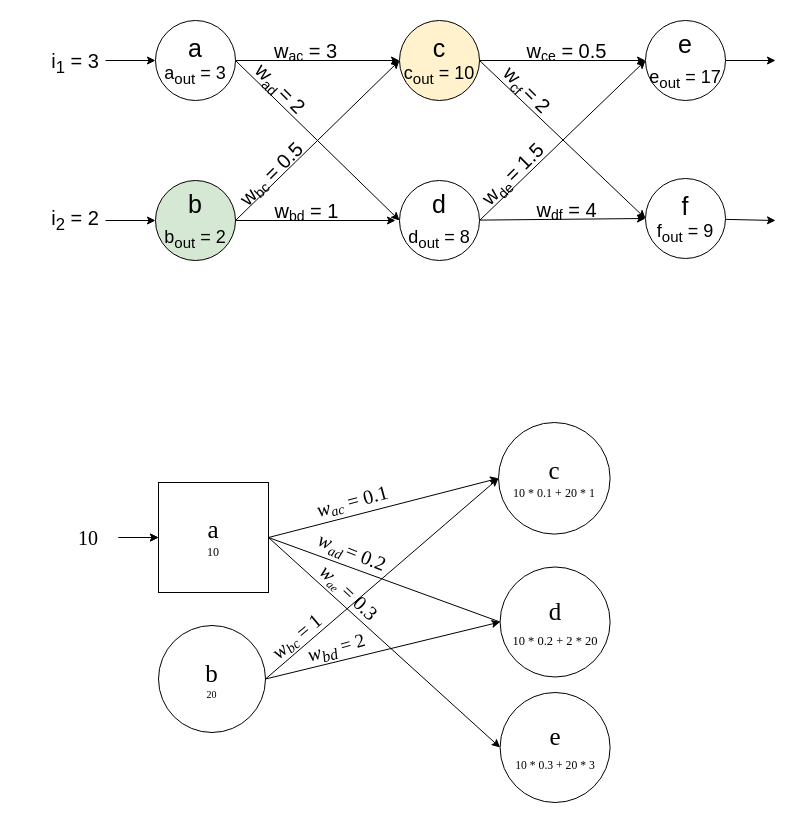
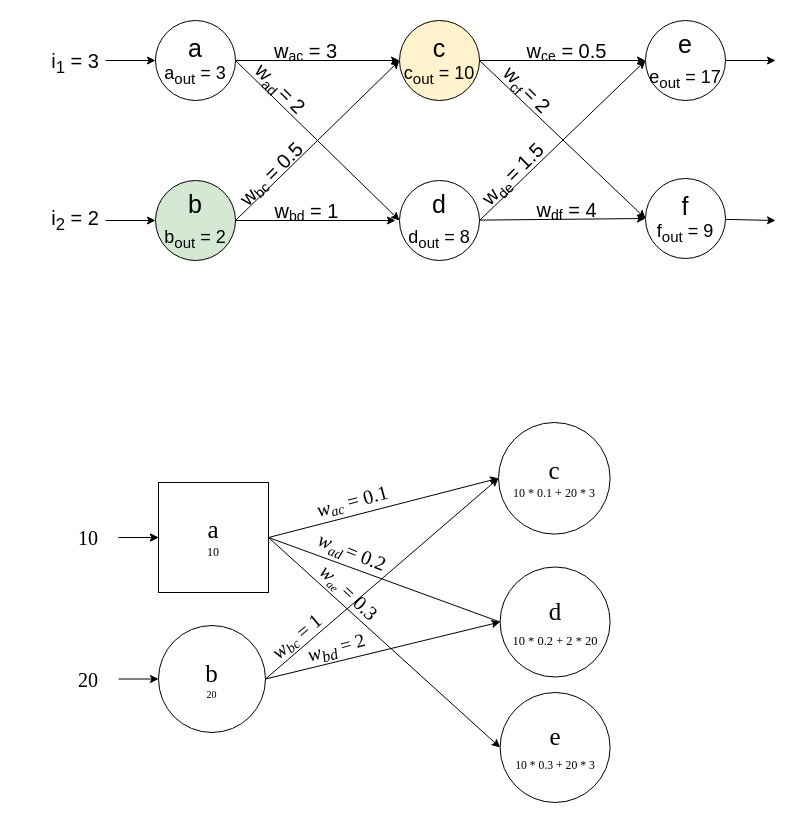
node "c 10 * 0.1 + 20 * 1": label "c 10 * 0.1 + 20 * 1" -> "c 10 * 0.1 + 20 * 3"
node "20": added
edge "20" -> "b 20": added
